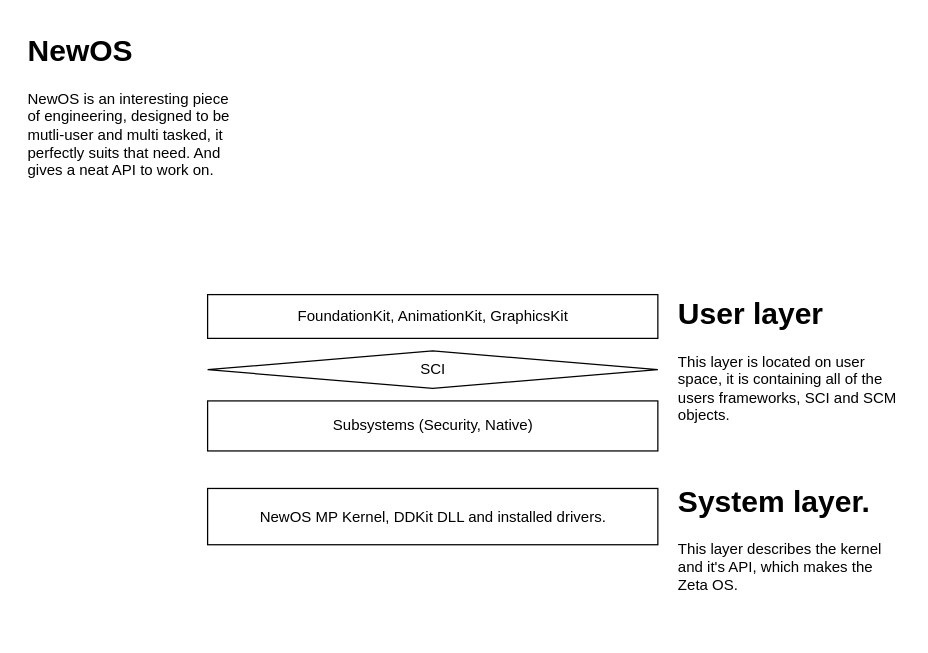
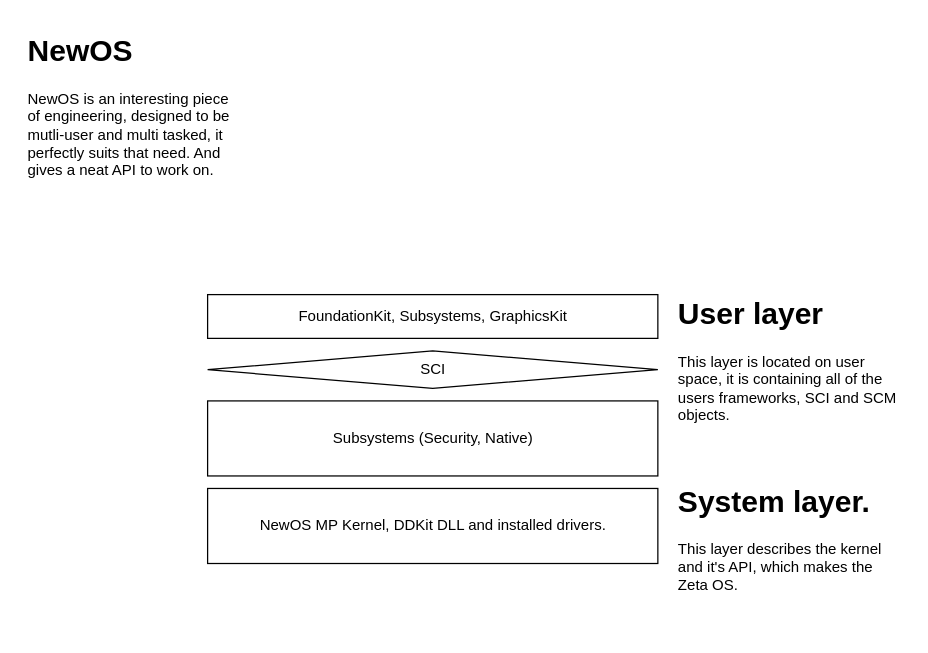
node "FoundationKit, AnimationKit, GraphicsKit": label "FoundationKit, AnimationKit, GraphicsKit" -> "FoundationKit, Subsystems, GraphicsKit"
node "Subsystems (Security, Native)": size 450x50 -> 450x75
node "NewOS MP Kernel, DDKit DLL and installed drivers.": size 450x56 -> 450x75
